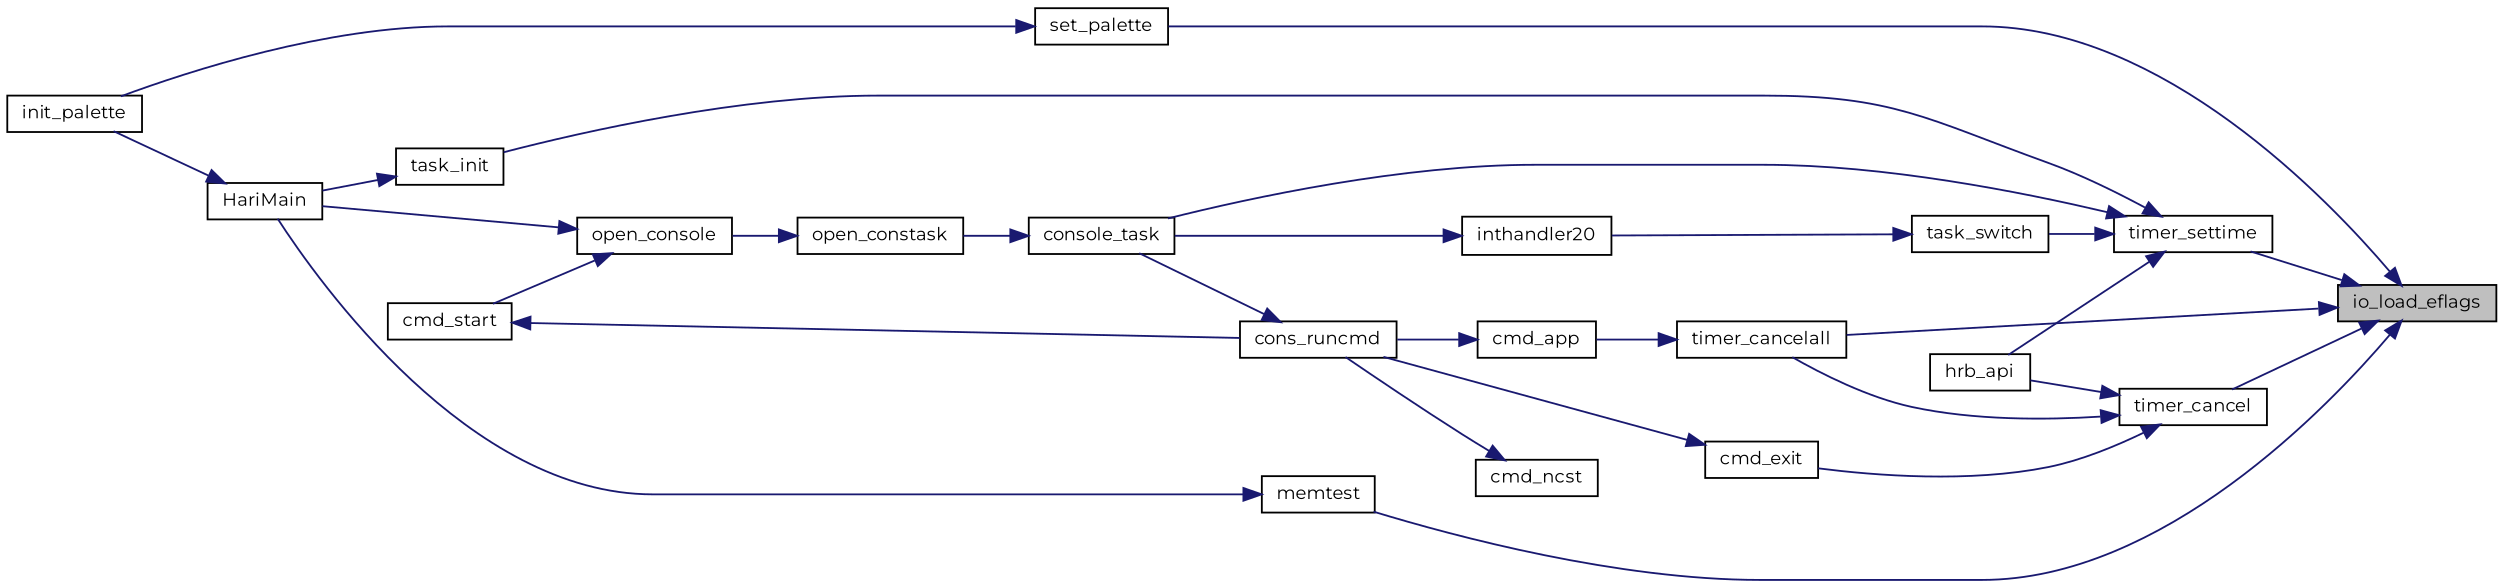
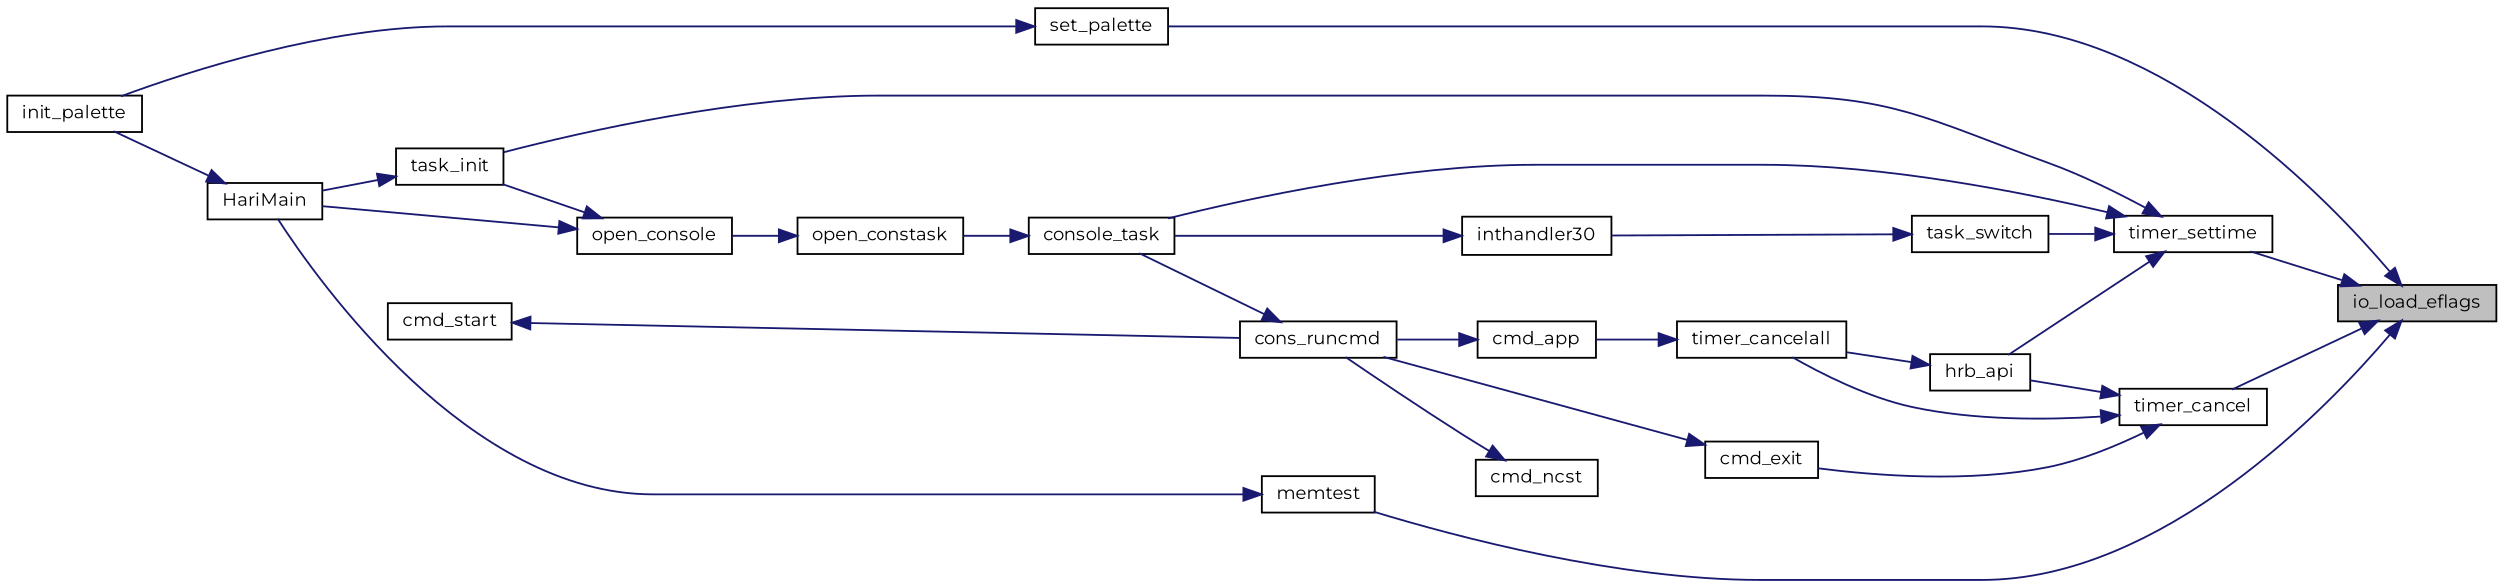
node "inthandler20": label "inthandler20" -> "inthandler30"
edge "cmd_start" -> "open_console": now "task_init" -> "open_console"
edge "timer_cancelall" -> "io_load_eflags": now "timer_cancelall" -> "hrb_api"
